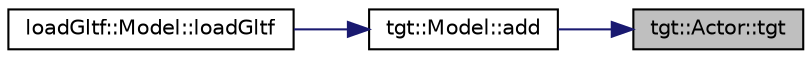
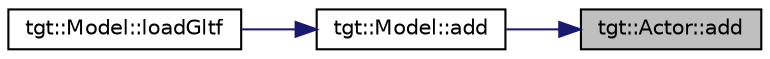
node "loadGltf::Model::loadGltf": label "loadGltf::Model::loadGltf" -> "tgt::Model::loadGltf"
node "tgt::Actor::tgt": label "tgt::Actor::tgt" -> "tgt::Actor::add"
